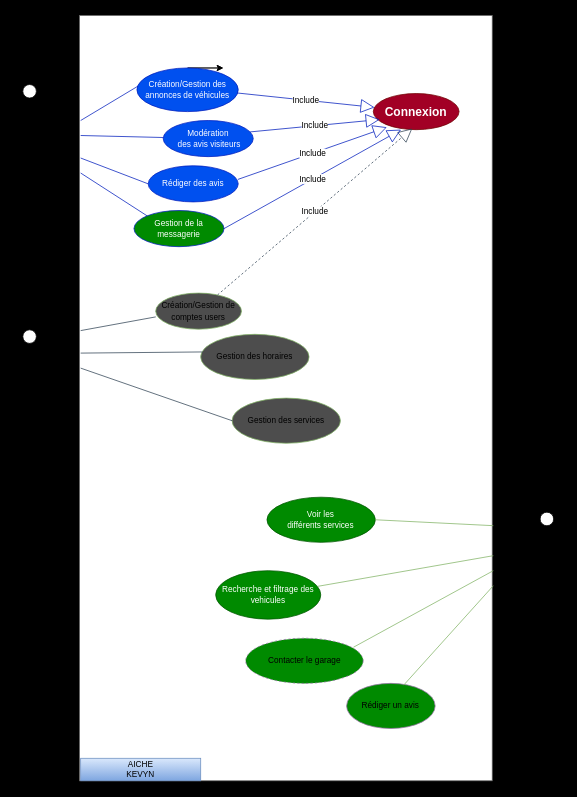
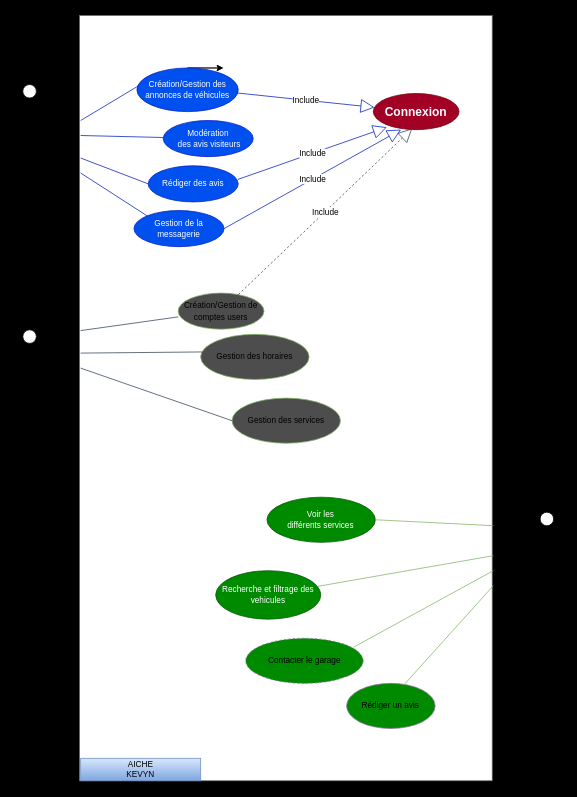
edge "Modération des avis visiteurs" -> "Connexion": removed, label "Include"
node "Gestion de la messagerie": fillcolor #008a00 -> #0050ef
node "Création/Gestion de comptes users": moved (198, 311) -> (221, 311)
